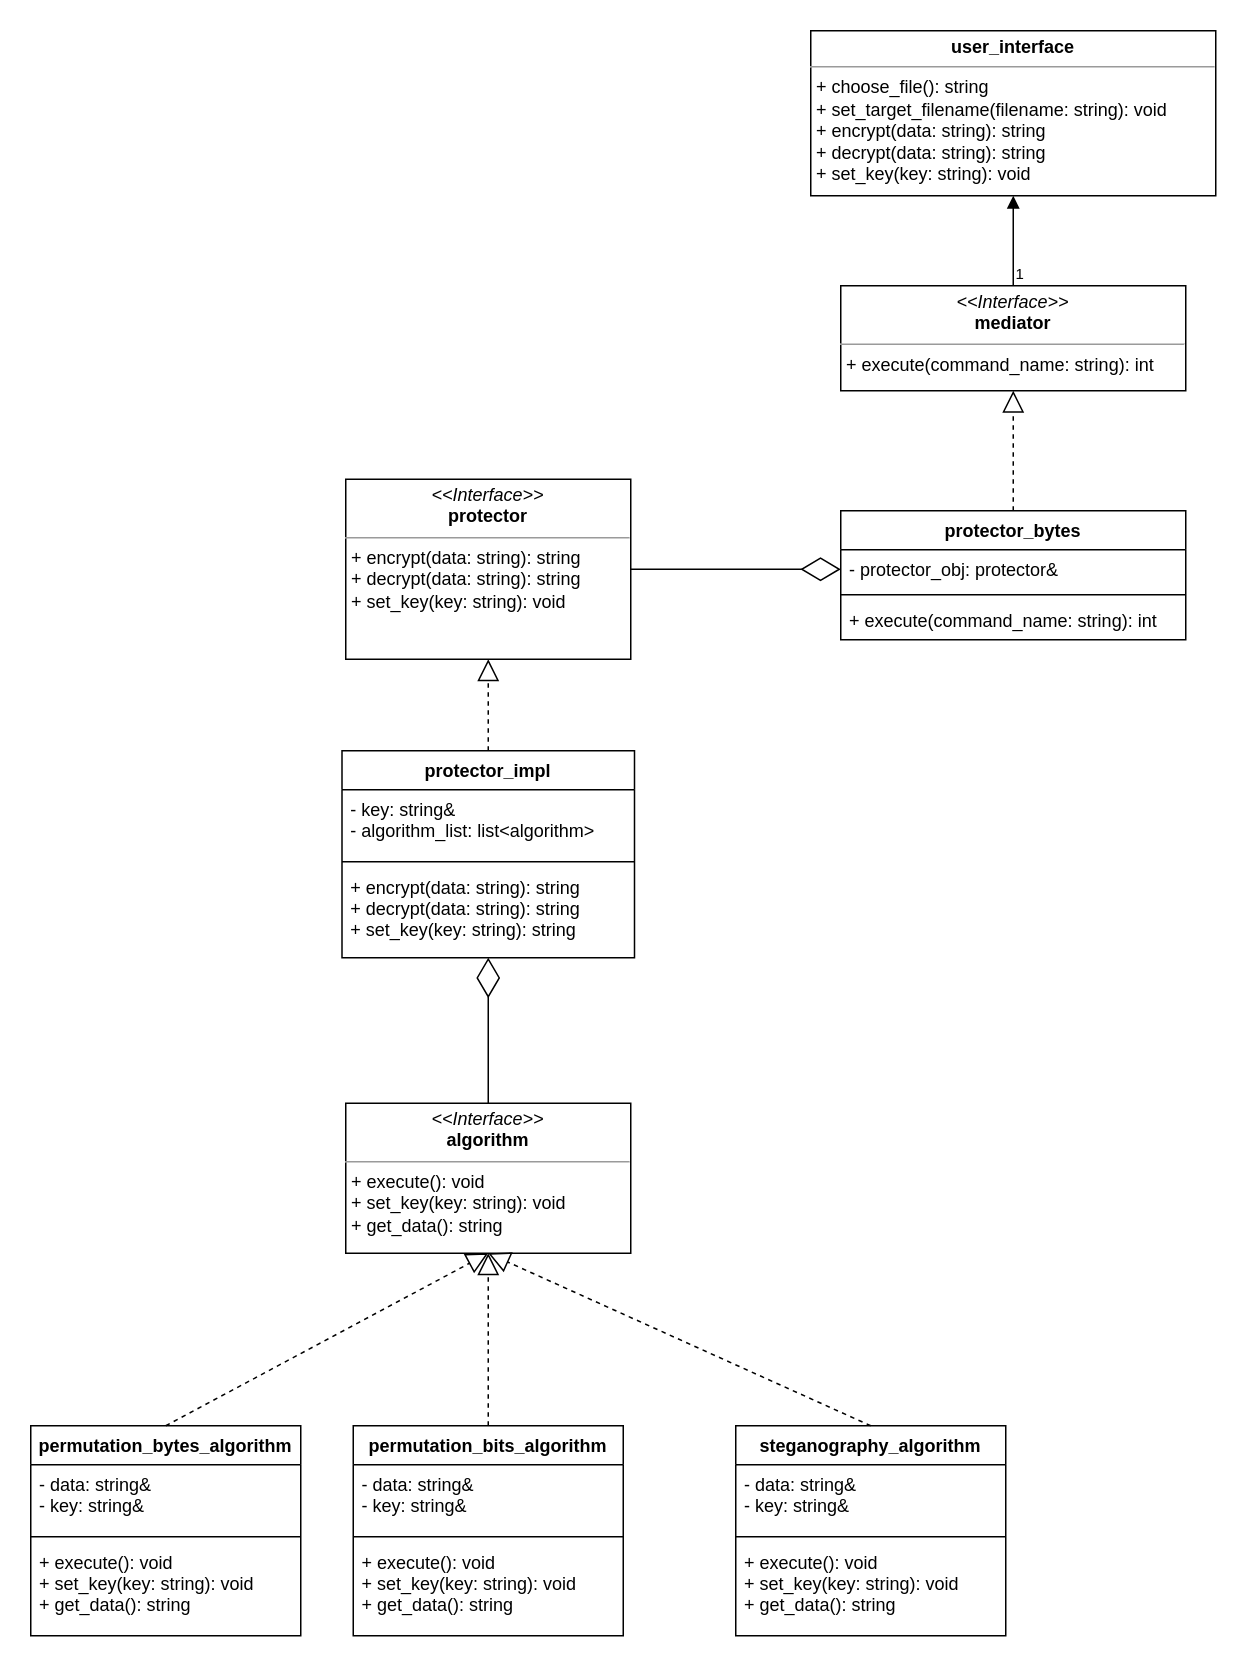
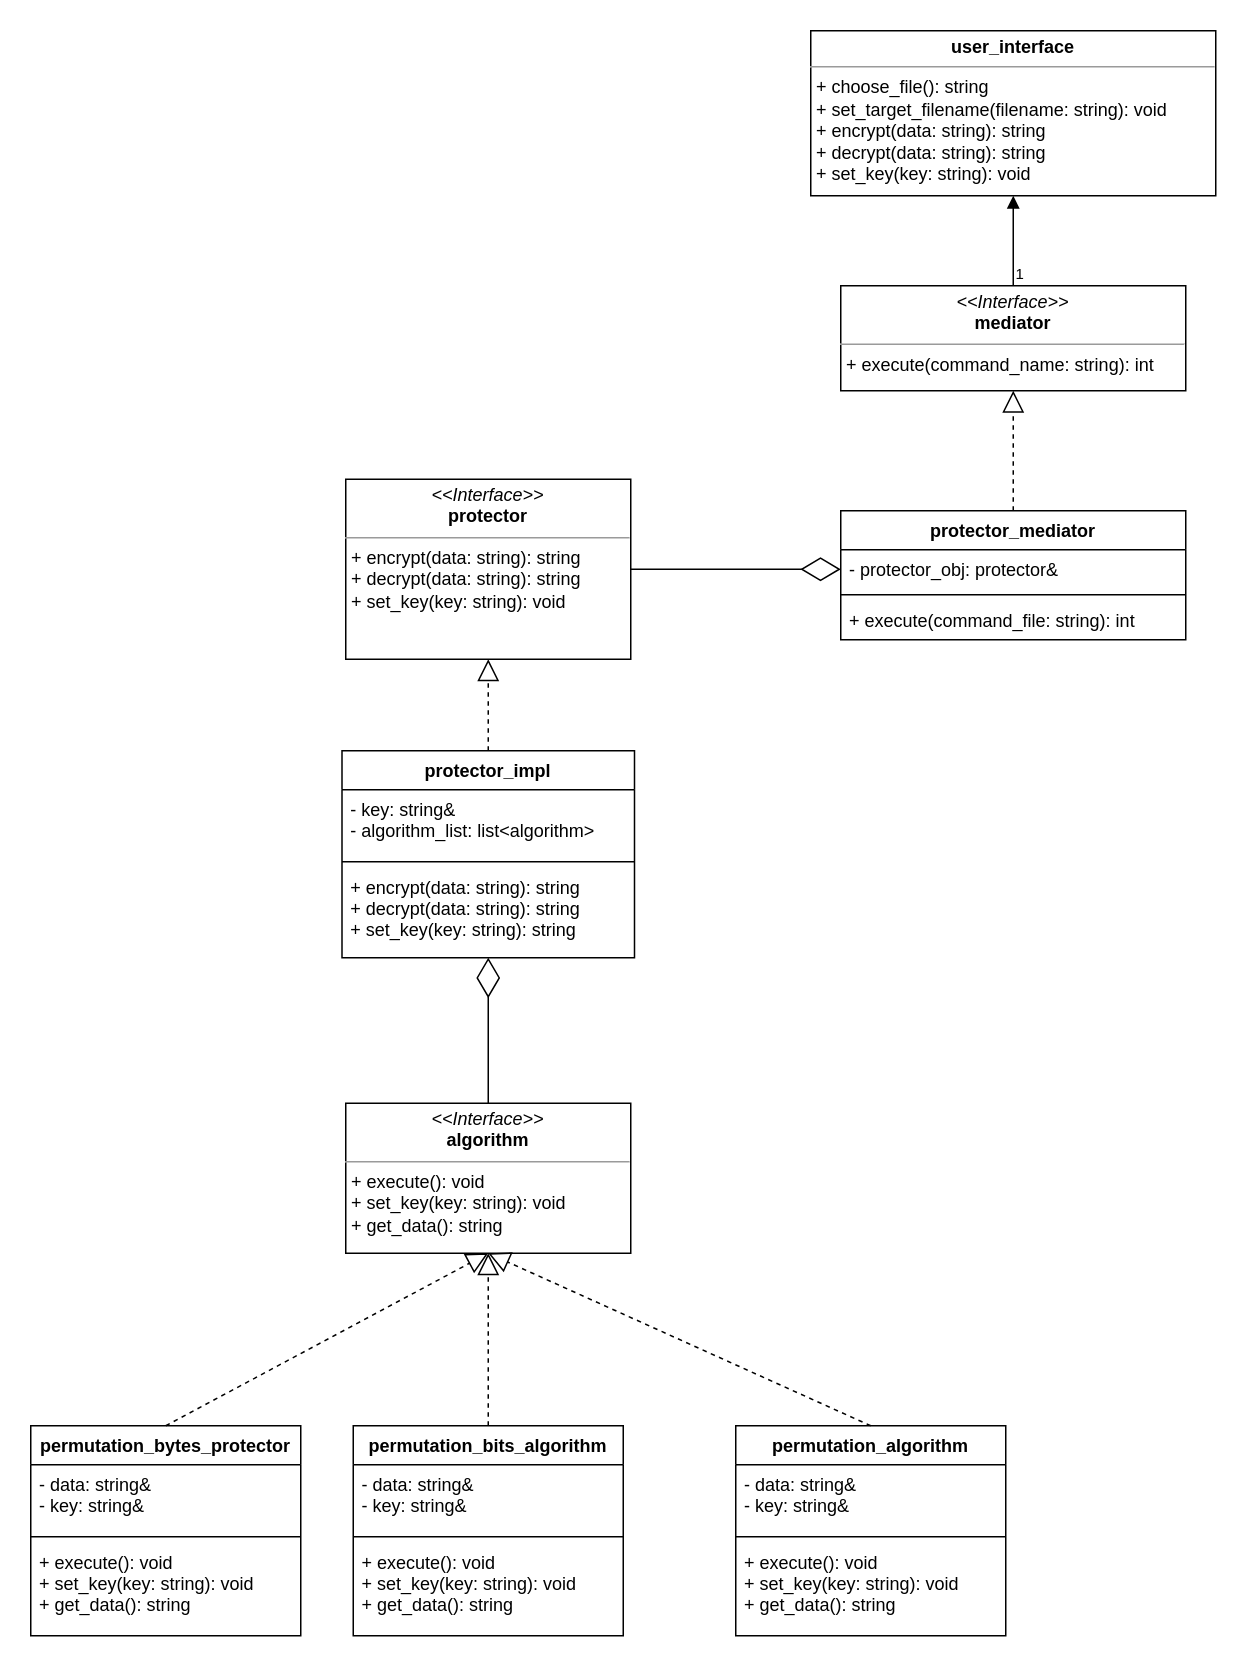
node "protector_bytes": label "protector_bytes" -> "protector_mediator"
node "+ execute(command_name: string): int": label "+ execute(command_name: string): int" -> "+ execute(command_file: string): int"
node "permutation_bytes_algorithm": label "permutation_bytes_algorithm" -> "permutation_bytes_protector"
node "steganography_algorithm": label "steganography_algorithm" -> "permutation_algorithm"
